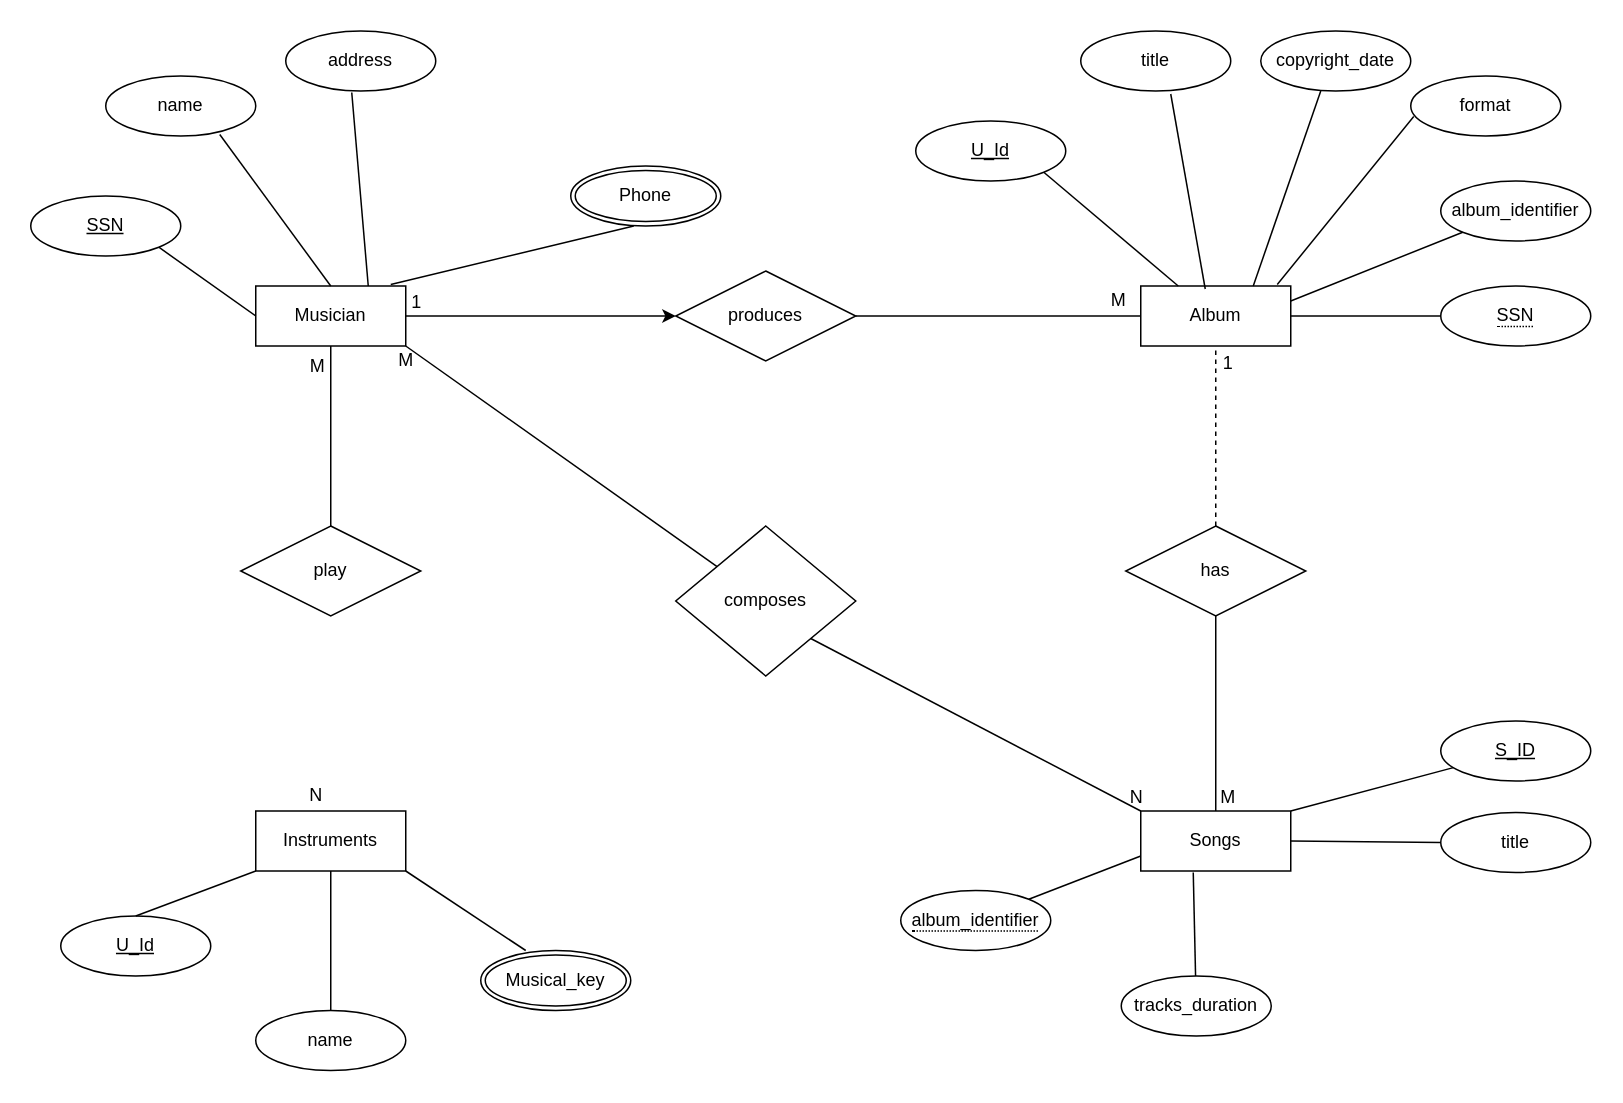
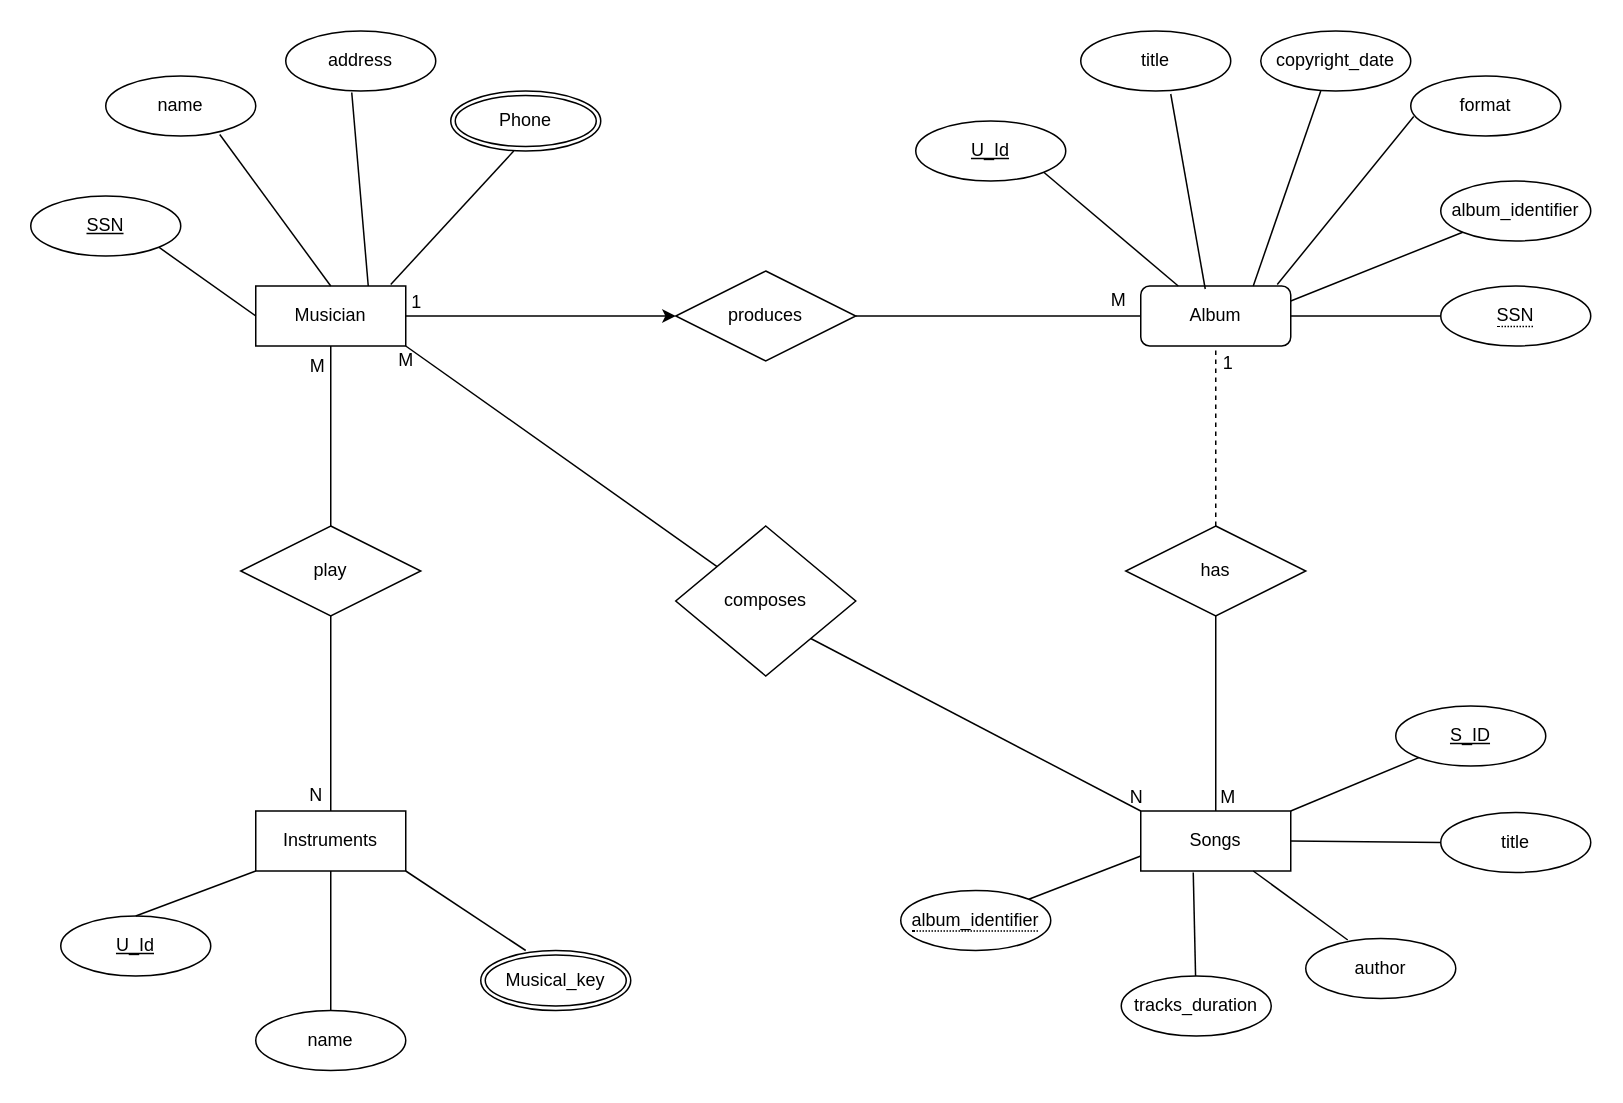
node "Phone": moved (646, 196) -> (526, 121)
node "Album": shape rectangle -> rounded rectangle
edge "play" -- "Instruments": added
node "S_ID": moved (1516, 751) -> (1471, 736)
edge "Songs" -- "author": added
node "author": added
